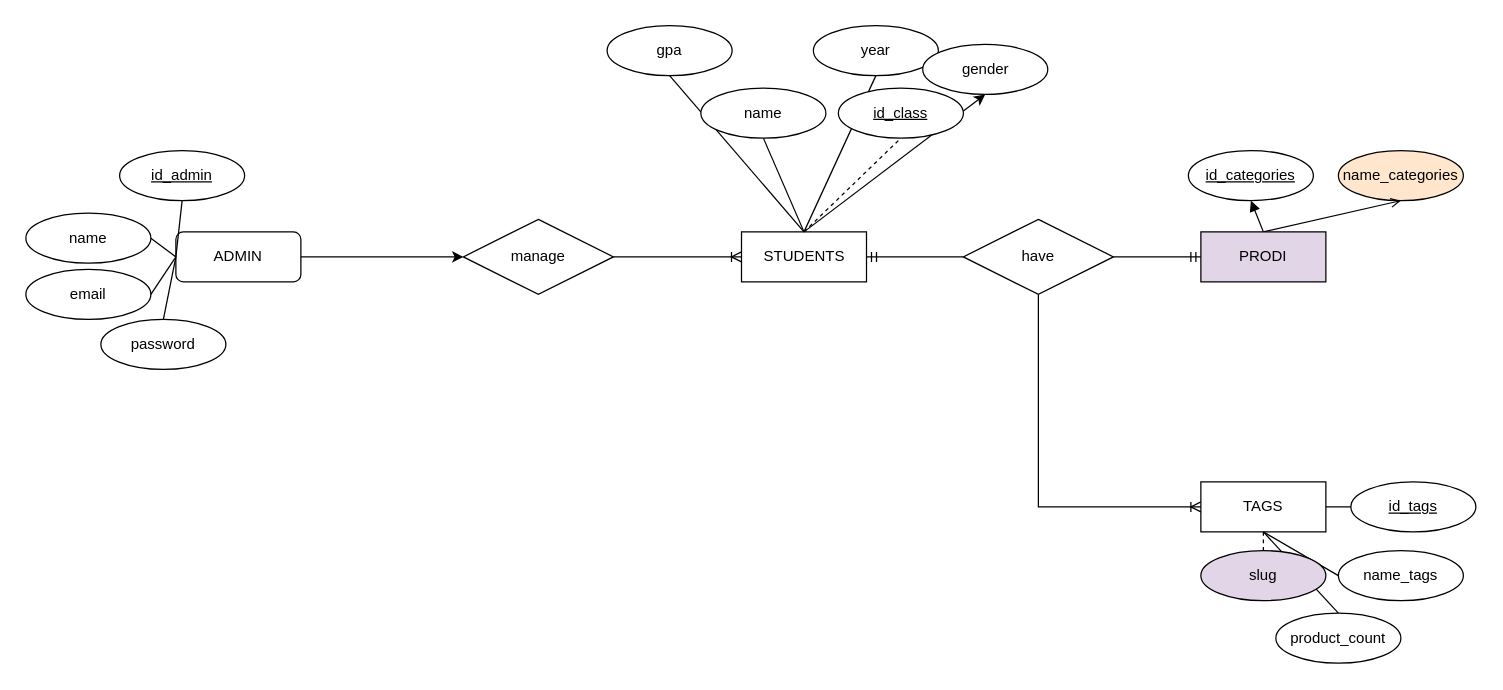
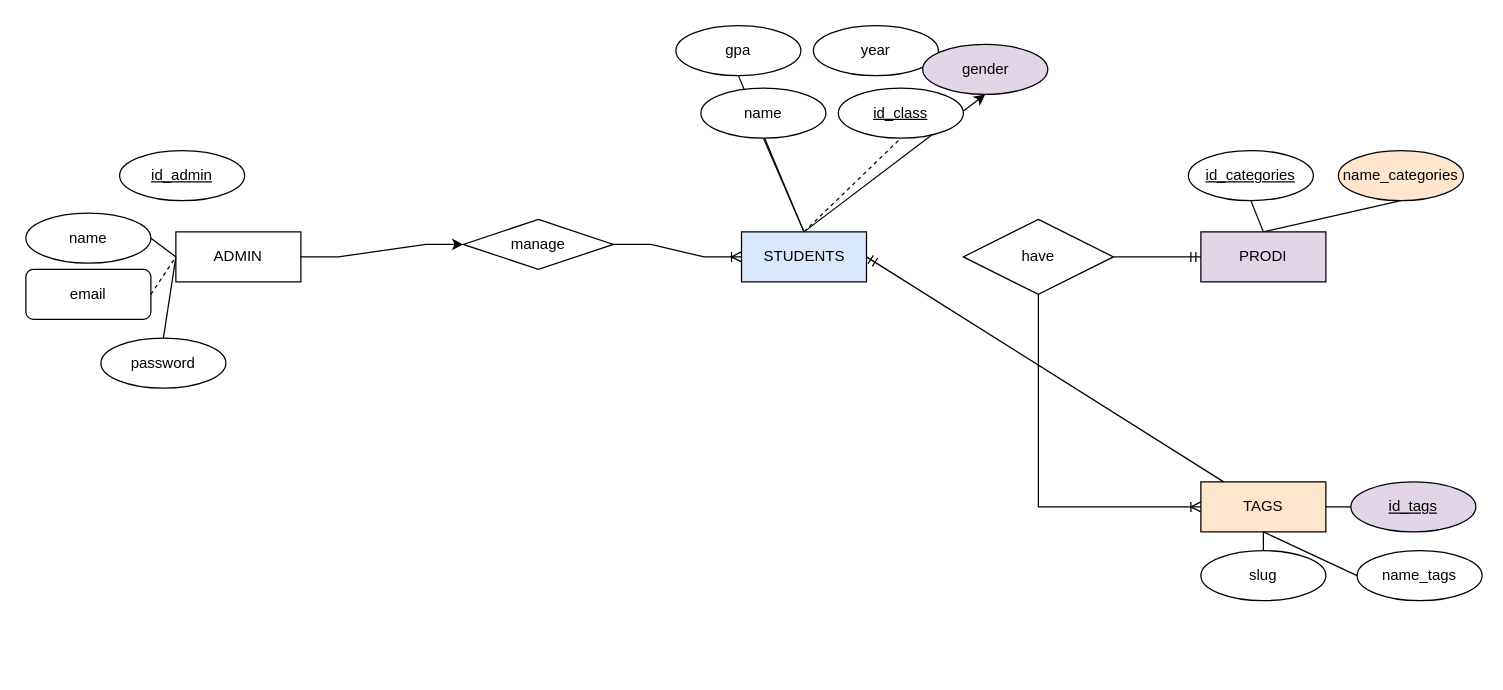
node "gpa": moved (669, 51) -> (738, 51)
node "gender": fillcolor #ffffff -> #e1d5e7
edge "year" -- "STUDENTS": removed
edge "PRODI" -> "name_categories": arrowhead open -> none
edge "PRODI" -> "id_categories": arrowhead block -> none
edge "id_admin" -- "ADMIN": removed
node "ADMIN": shape rounded rectangle -> rectangle
node "manage": size 150x75 -> 150x50
node "STUDENTS": fillcolor #ffffff -> #dae8fc
edge "have" -> "STUDENTS": now "TAGS" -> "STUDENTS"
edge "ADMIN" -- "email": style solid -> dashed
node "email": shape ellipse -> rounded rectangle
node "password": moved (163, 344) -> (163, 363)
node "TAGS": fillcolor #ffffff -> #ffe6cc
node "id_tags": fillcolor #ffffff -> #e1d5e7
edge "TAGS" -- "slug": style dashed -> solid
node "slug": fillcolor #e1d5e7 -> #ffffff
node "name_tags": moved (1401, 576) -> (1419, 576)
edge "TAGS" -- "product_count": removed
node "product_count": removed
